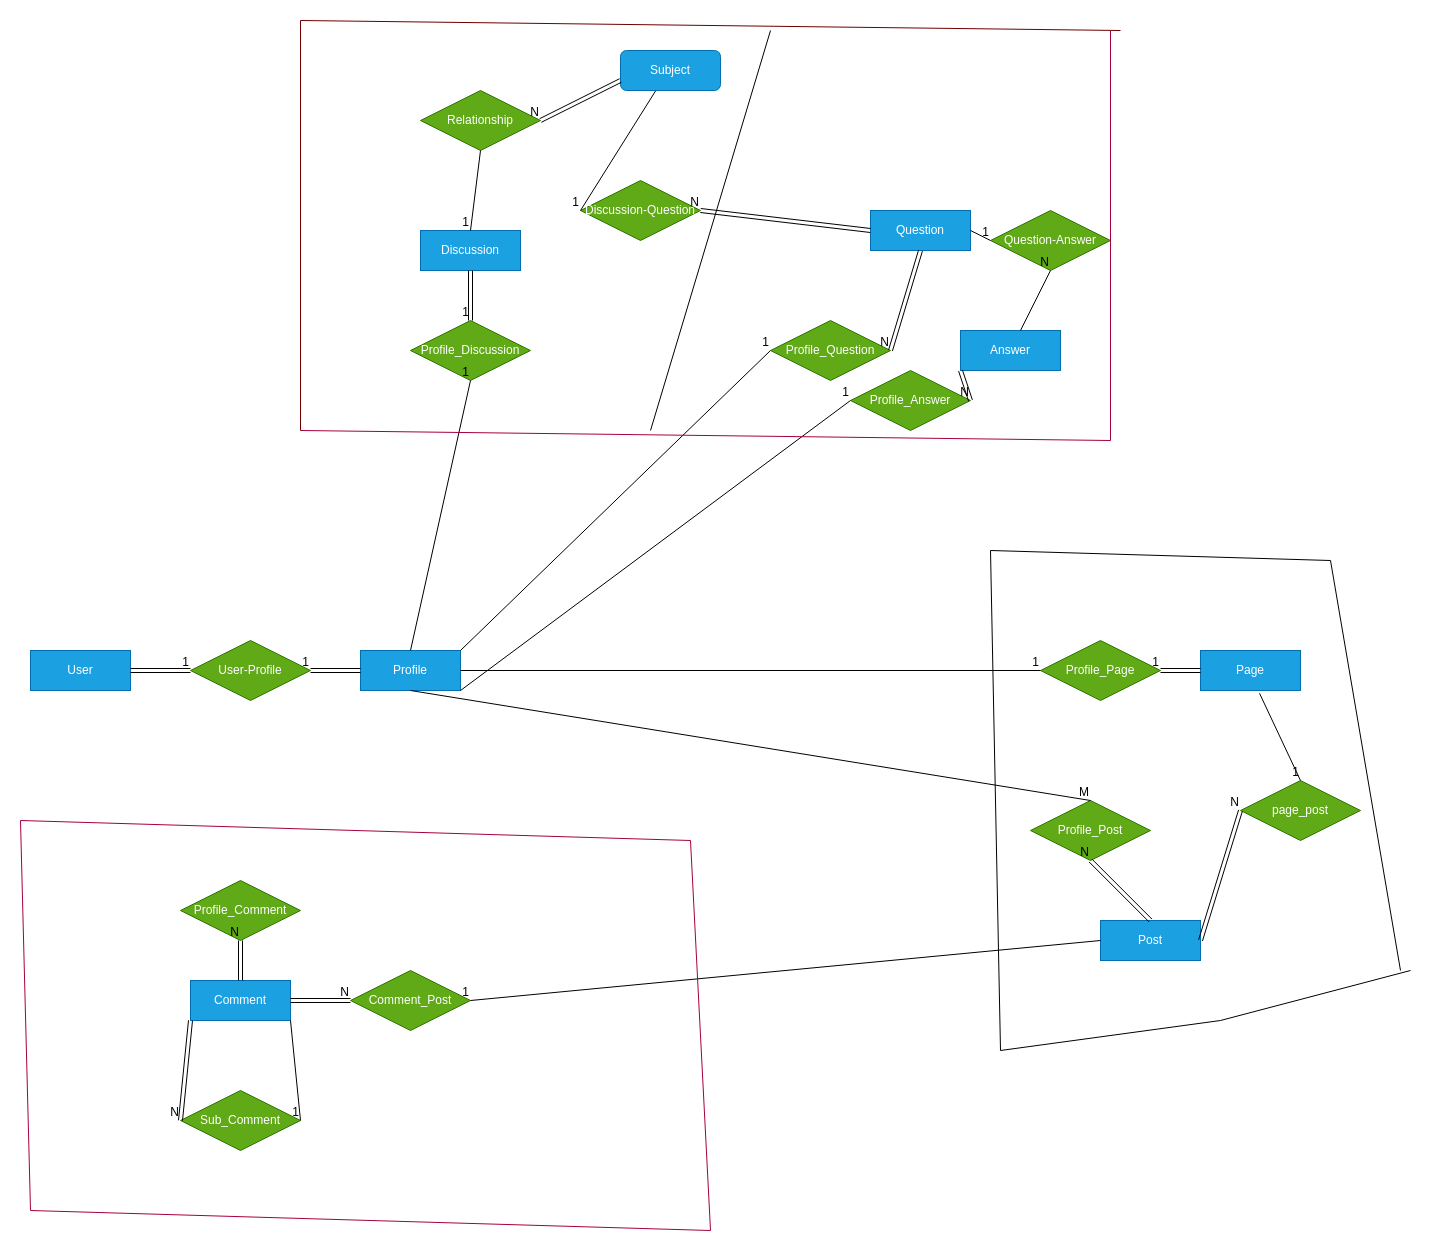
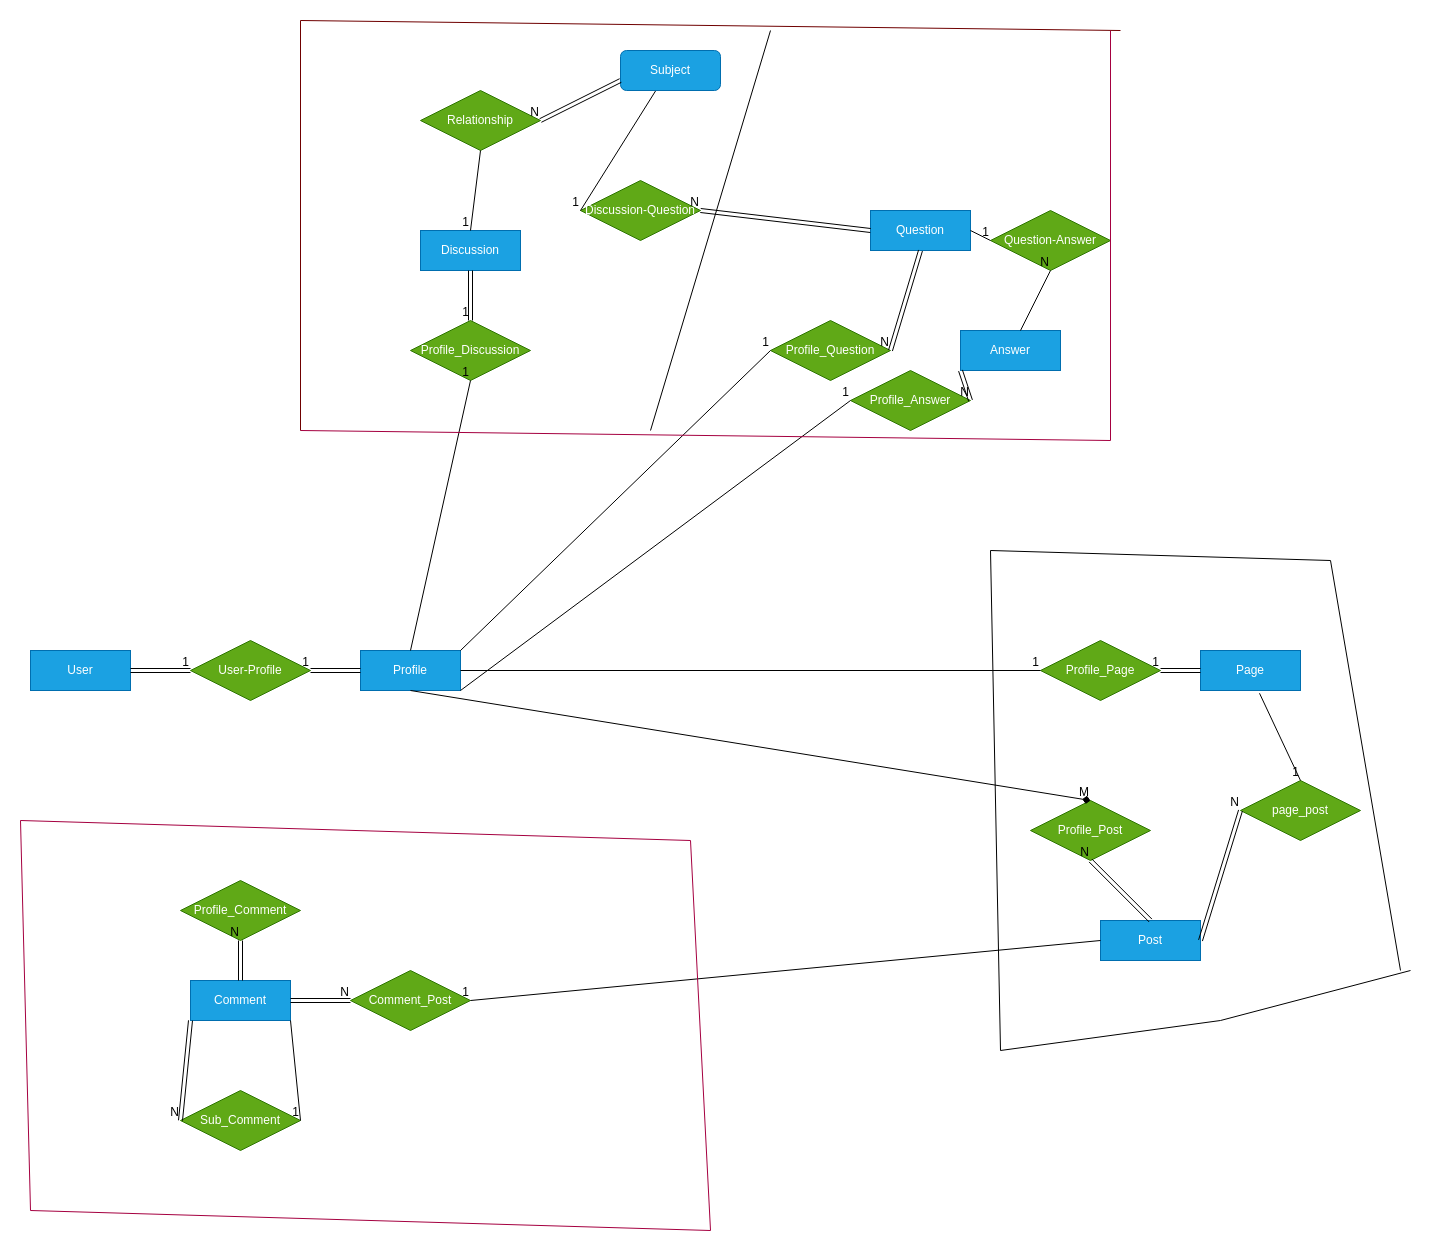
edge "Profile" -- "Profile_Post": arrowhead none -> diamond
